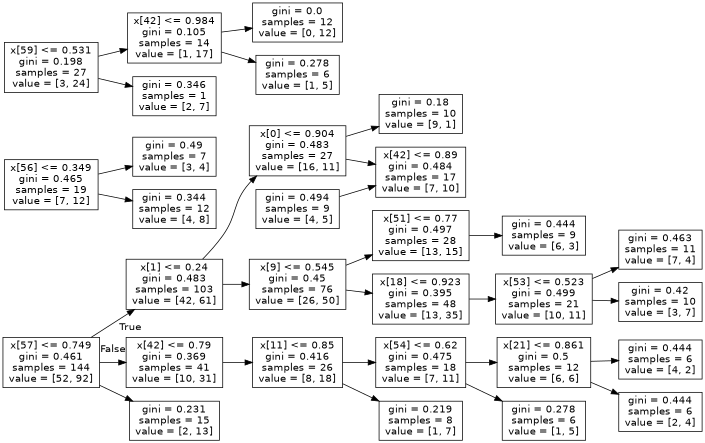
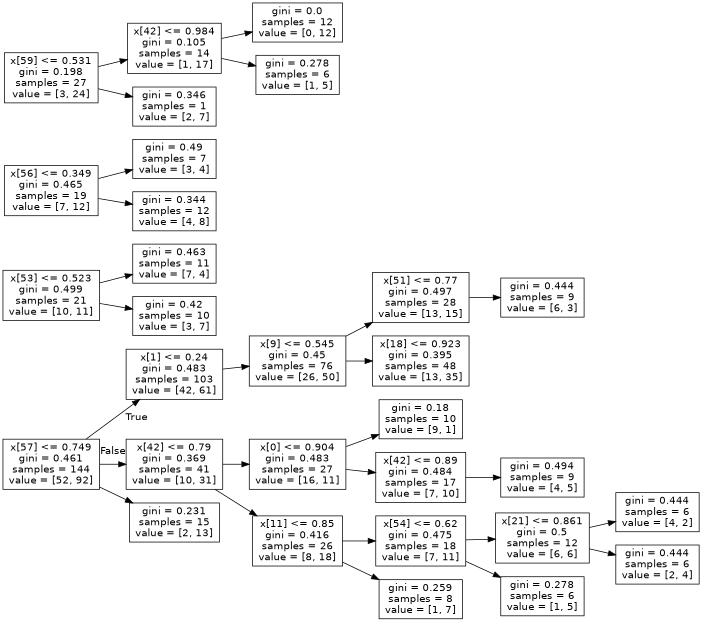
edge "gini = 0.494 samples = 9 value = [4, 5]" -> "x[42] <= 0.89 gini = 0.484 samples = 17 value = [7, 10]": reversed
edge "x[1] <= 0.24 gini = 0.483 samples = 103 value = [42, 61]" -> "x[0] <= 0.904 gini = 0.483 samples = 27 value = [16, 11]": now "x[42] <= 0.79 gini = 0.369 samples = 41 value = [10, 31]" -> "x[0] <= 0.904 gini = 0.483 samples = 27 value = [16, 11]"
edge "x[18] <= 0.923 gini = 0.395 samples = 48 value = [13, 35]" -> "x[53] <= 0.523 gini = 0.499 samples = 21 value = [10, 11]": removed
node "gini = 0.219 samples = 8 value = [1, 7]": label "gini = 0.219 samples = 8 value = [1, 7]" -> "gini = 0.259 samples = 8 value = [1, 7]"
